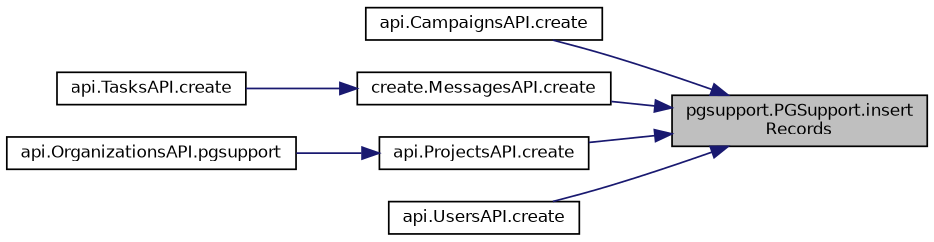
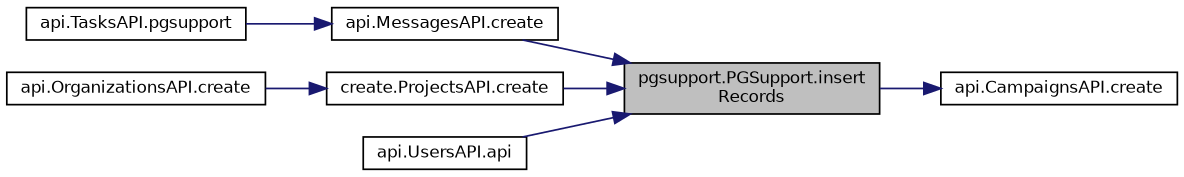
edge "api.CampaignsAPI.create" -> "pgsupport.PGSupport.insert Records": reversed
node "api.TasksAPI.create": label "api.TasksAPI.create" -> "api.TasksAPI.pgsupport"
node "create.MessagesAPI.create": label "create.MessagesAPI.create" -> "api.MessagesAPI.create"
node "api.OrganizationsAPI.pgsupport": label "api.OrganizationsAPI.pgsupport" -> "api.OrganizationsAPI.create"
node "api.ProjectsAPI.create": label "api.ProjectsAPI.create" -> "create.ProjectsAPI.create"
node "api.UsersAPI.create": label "api.UsersAPI.create" -> "api.UsersAPI.api"
